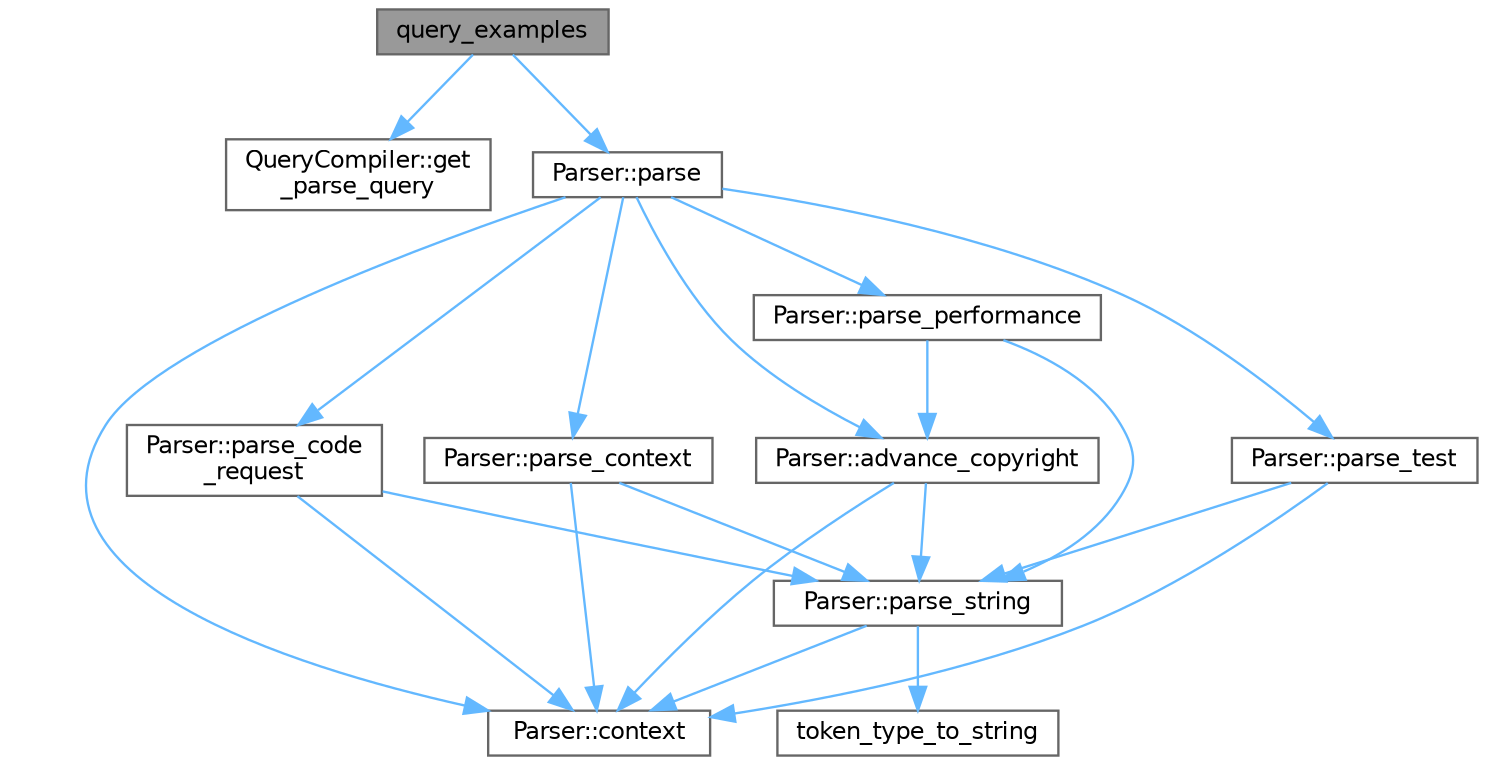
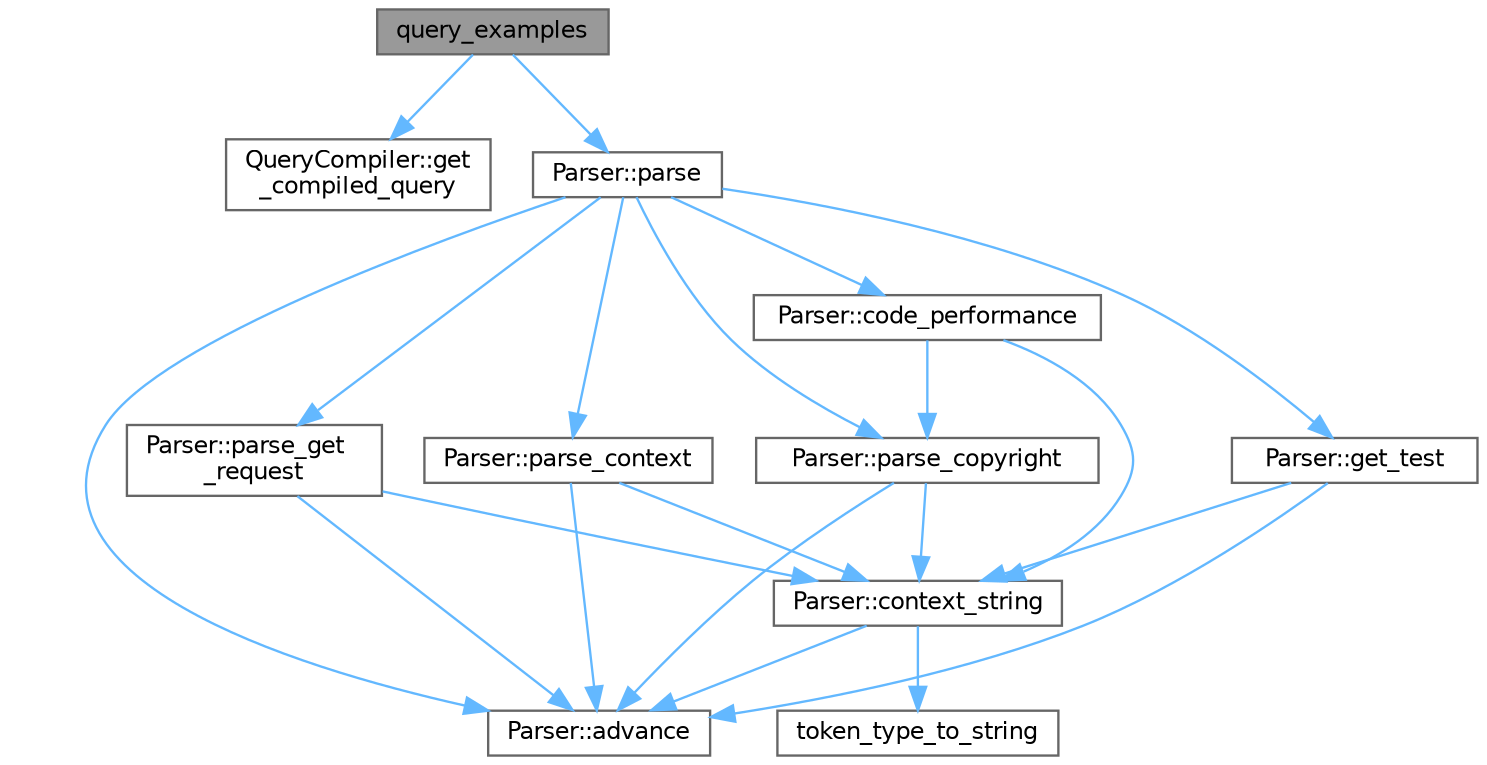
node "QueryCompiler::get _parse_query": label "QueryCompiler::get _parse_query" -> "QueryCompiler::get _compiled_query"
node "Parser::parse_performance": label "Parser::parse_performance" -> "Parser::code_performance"
node "Parser::parse_code _request": label "Parser::parse_code _request" -> "Parser::parse_get _request"
node "Parser::advance_copyright": label "Parser::advance_copyright" -> "Parser::parse_copyright"
node "Parser::parse_test": label "Parser::parse_test" -> "Parser::get_test"
node "Parser::parse_string": label "Parser::parse_string" -> "Parser::context_string"
node "Parser::context": label "Parser::context" -> "Parser::advance"
